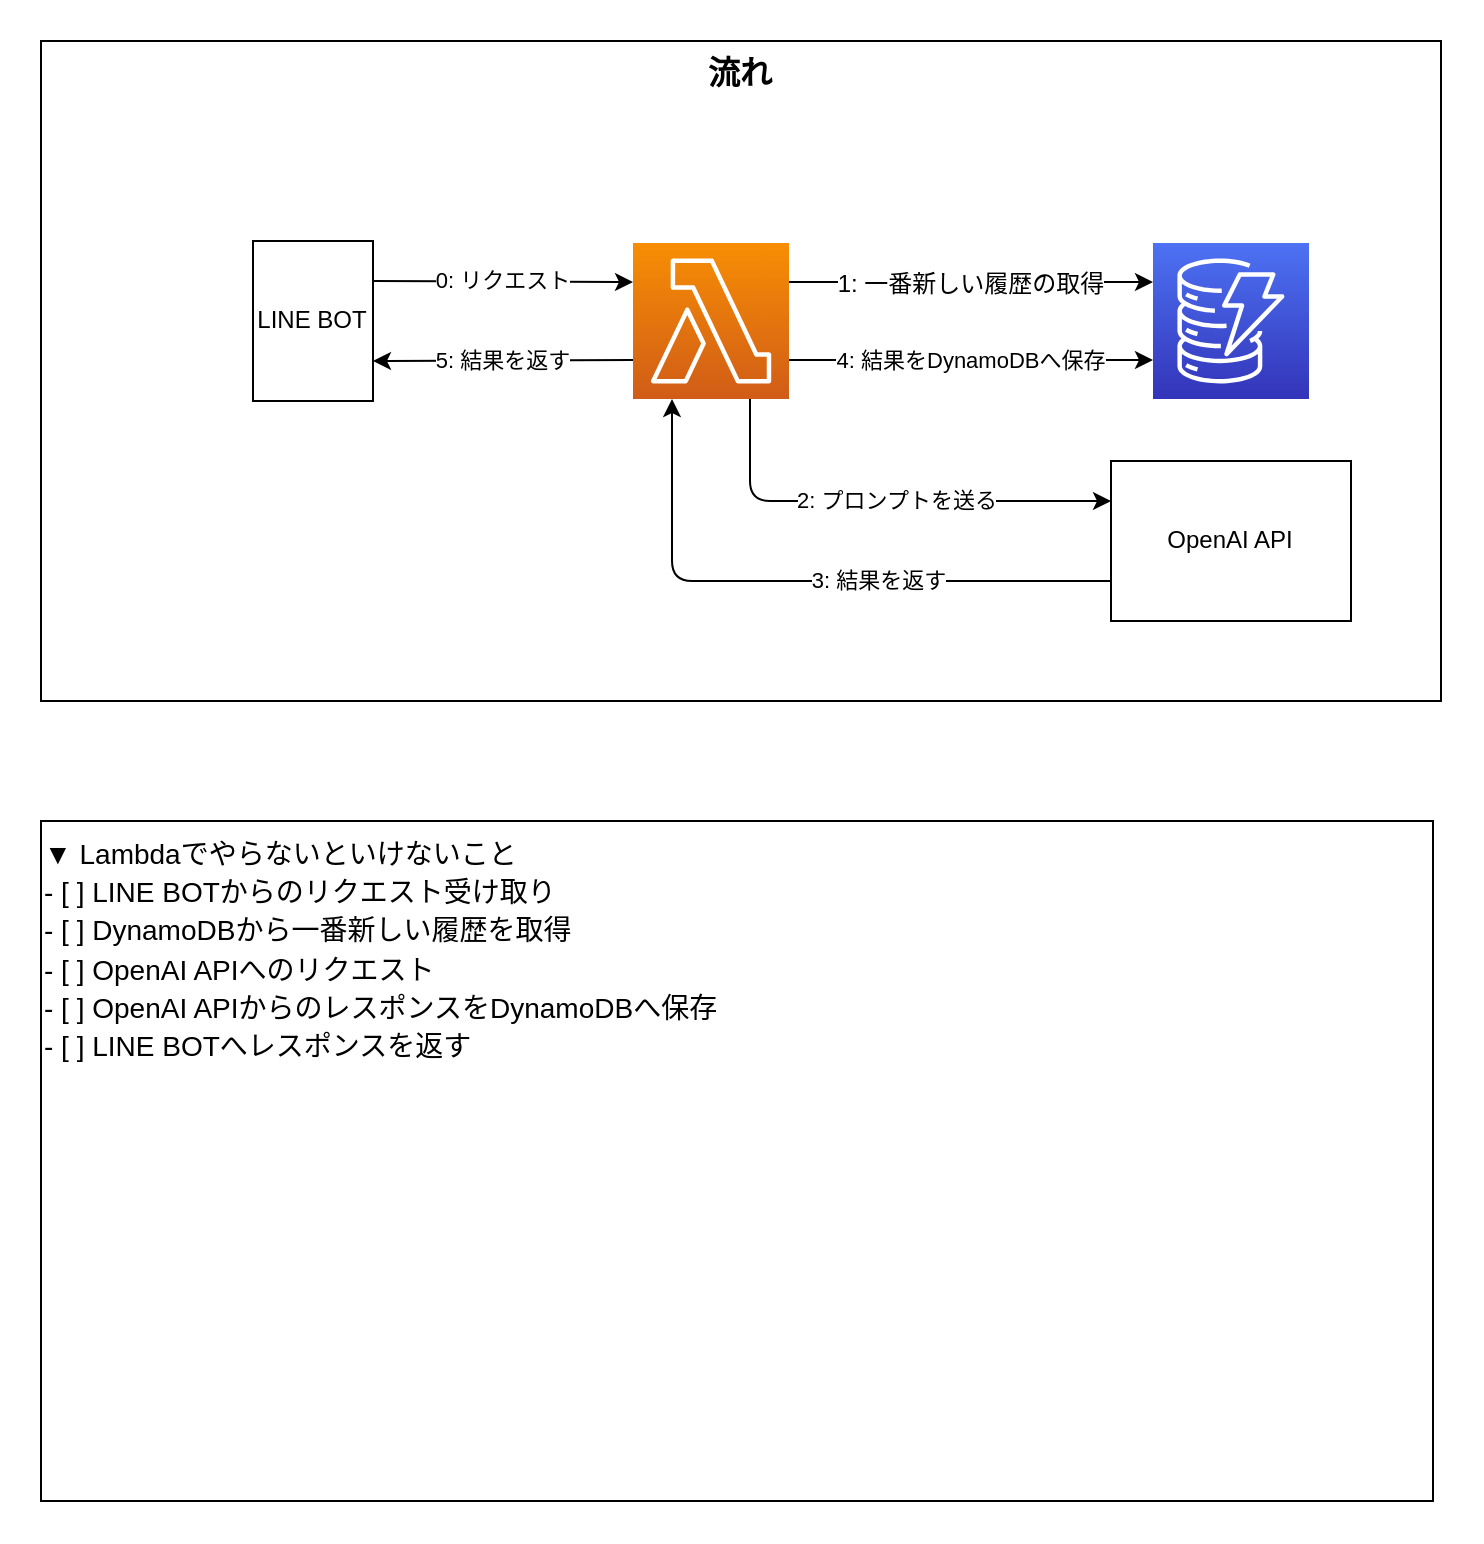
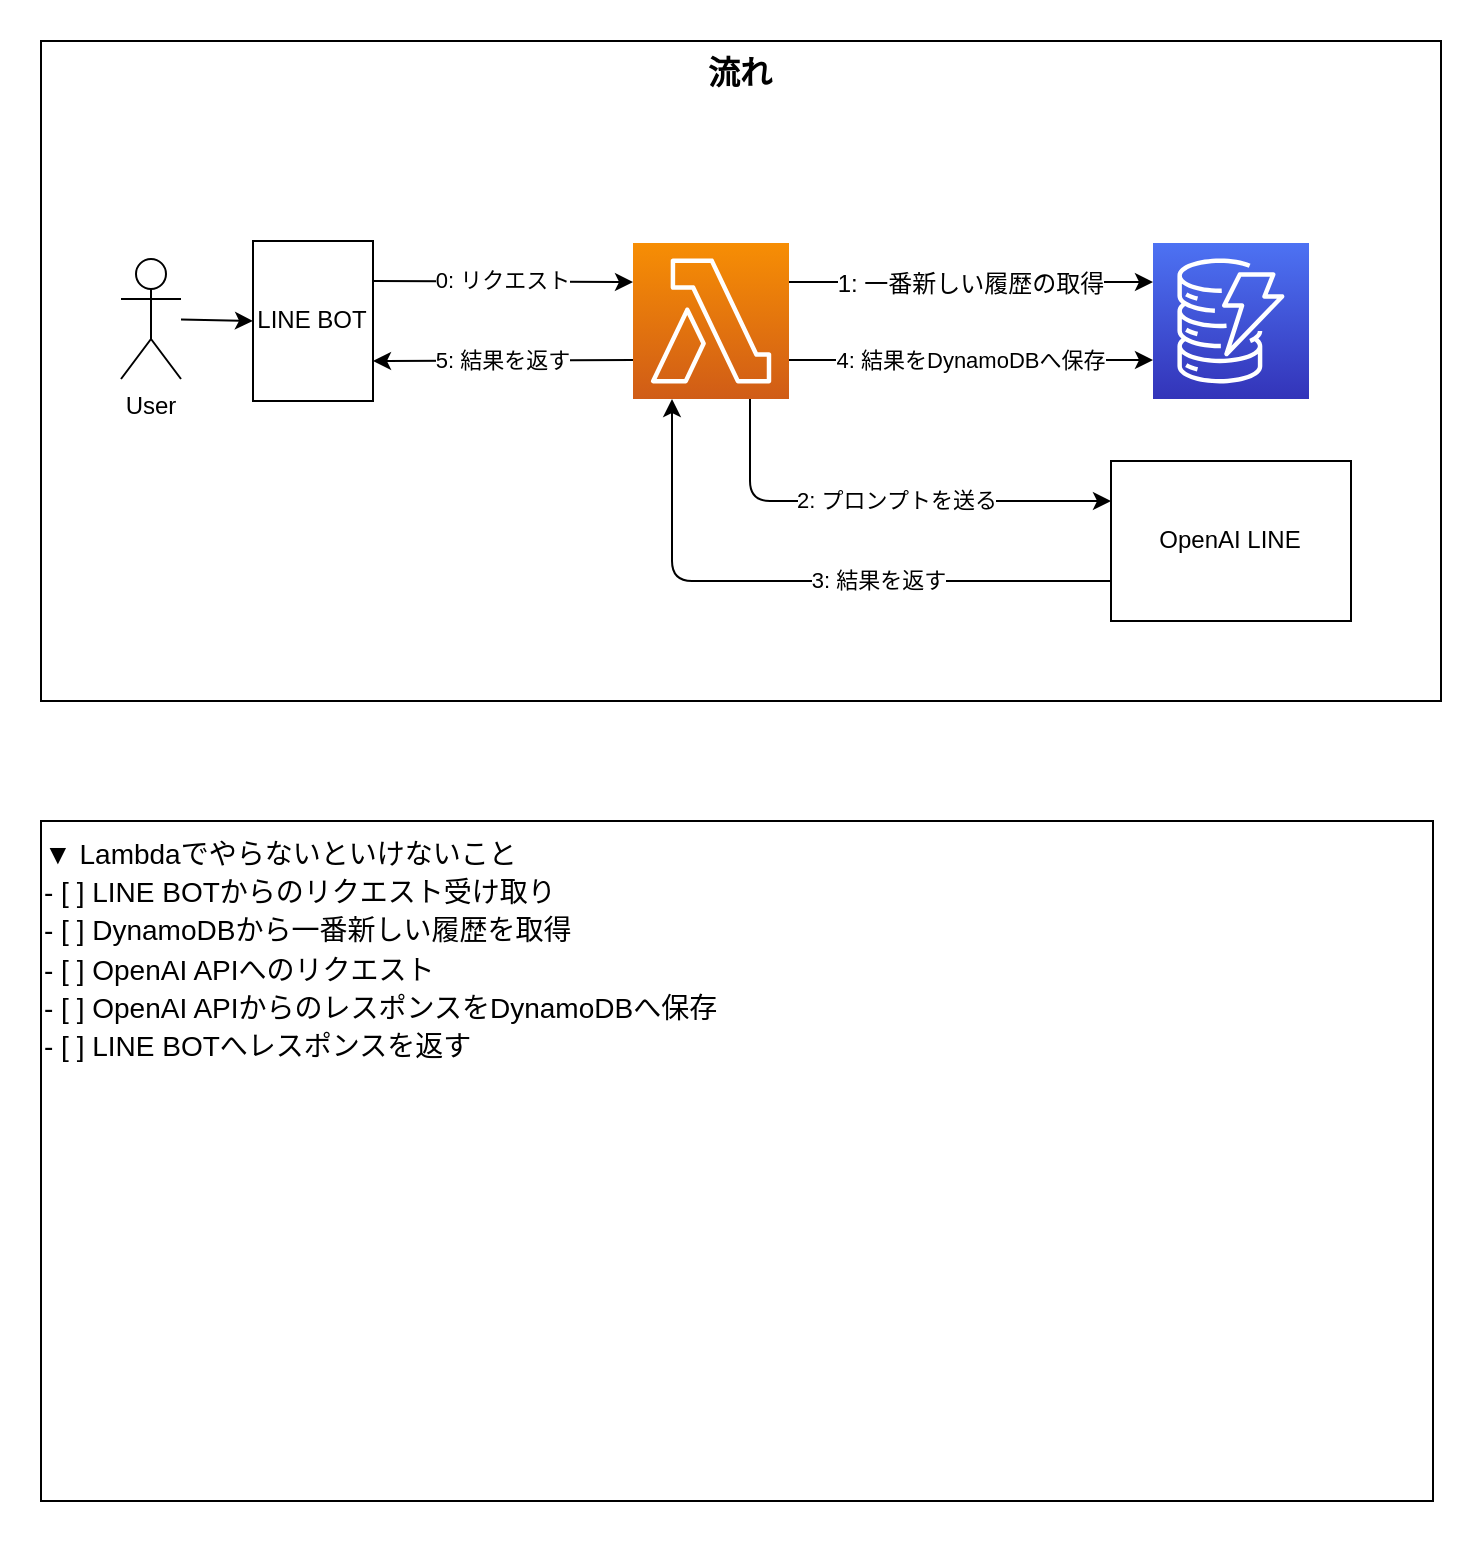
node "User": added
edge "User" -> "LINE BOT": added
node "OpenAI API": label "OpenAI API" -> "OpenAI LINE"
